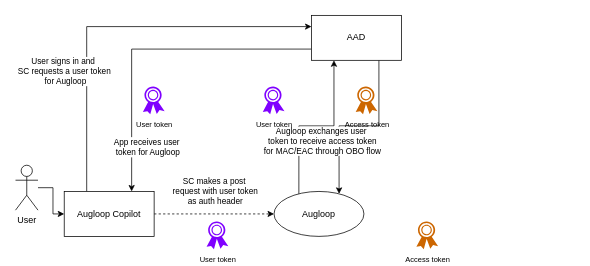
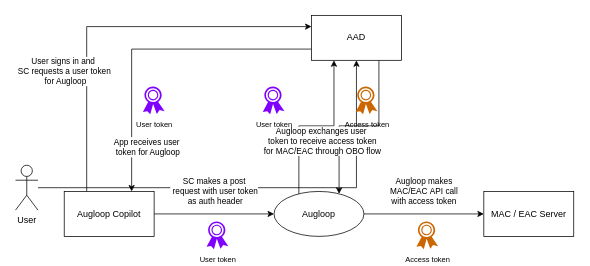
edge "User" -> "Augloop Copilot": now "User" -> "AAD"
edge "Augloop Copilot" -> "Augloop": style dashed -> solid
edge "Augloop" -> "MAC / EAC Server": added, label "Augloop makes MAC/EAC API call with access token"
node "MAC / EAC Server": added
